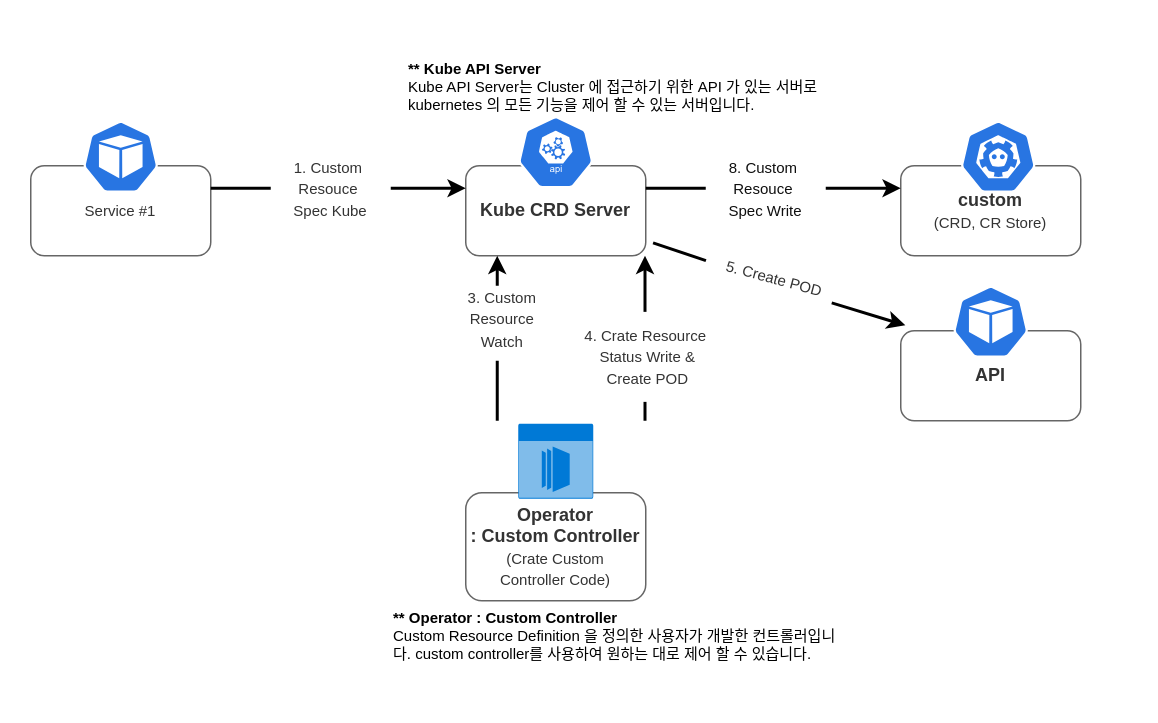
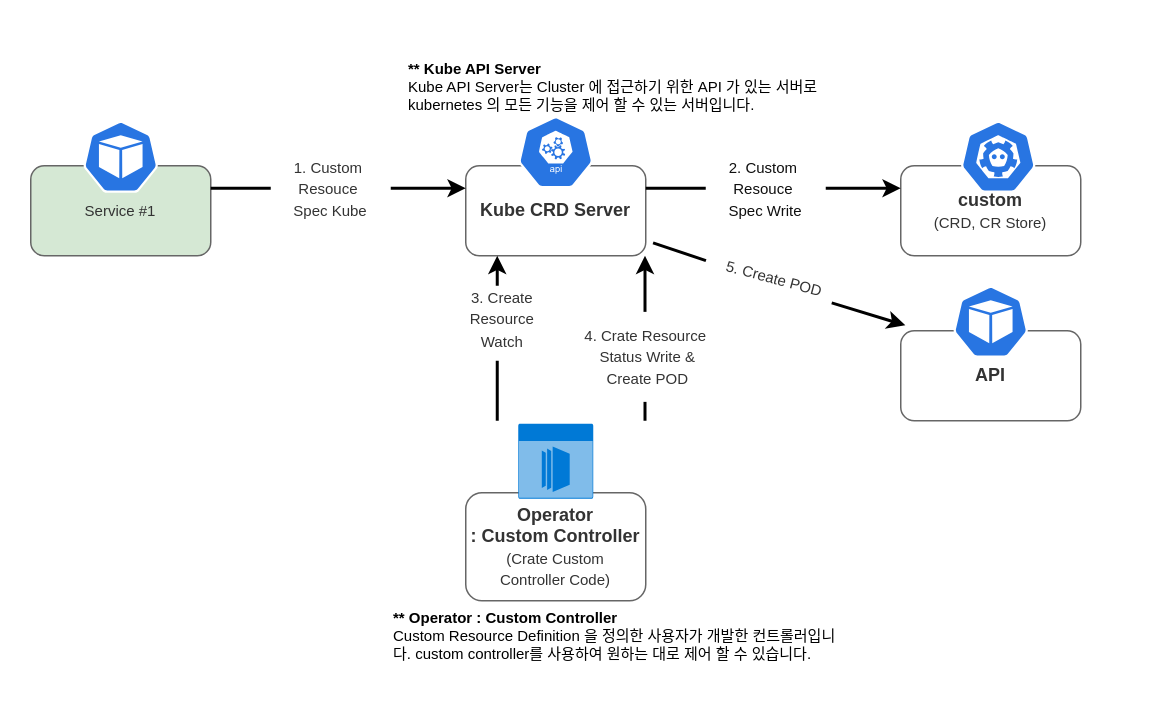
node "8. Custom Resouce Spec Write": label "8. Custom Resouce Spec Write" -> "2. Custom Resouce Spec Write"
node "Service #1": fillcolor #ffffff -> #d5e8d4
node "3. Custom Resource Watch": label "3. Custom Resource Watch" -> "3. Create Resource Watch"
